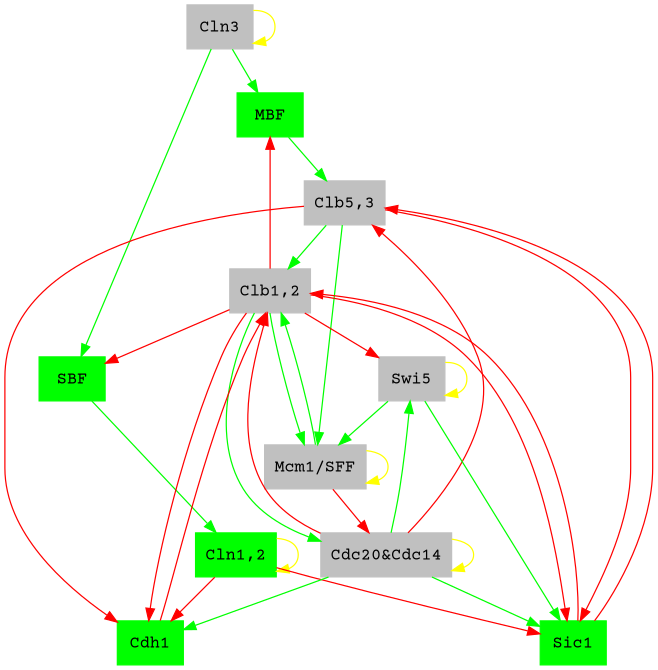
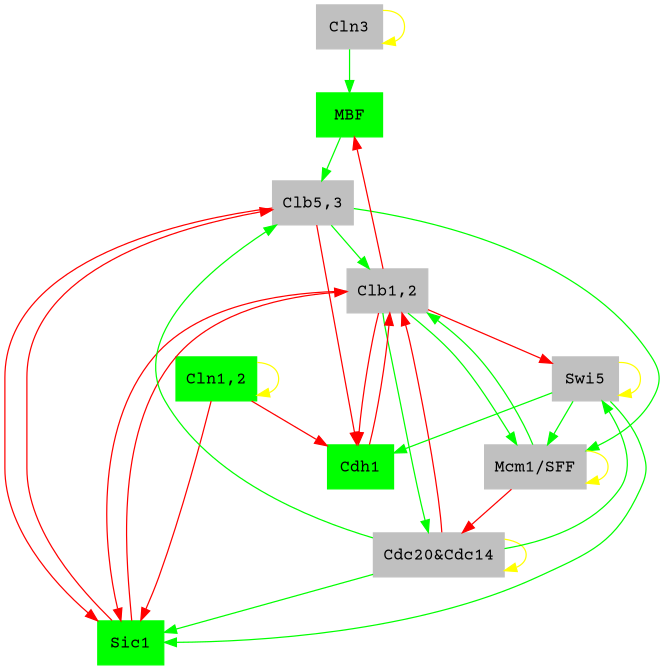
node "SBF": removed
edge "Cdc20&Cdc14" -> "Clb5,3": color red -> green
edge "Cdc20&Cdc14" -> "Cdh1": now "Swi5" -> "Cdh1"
